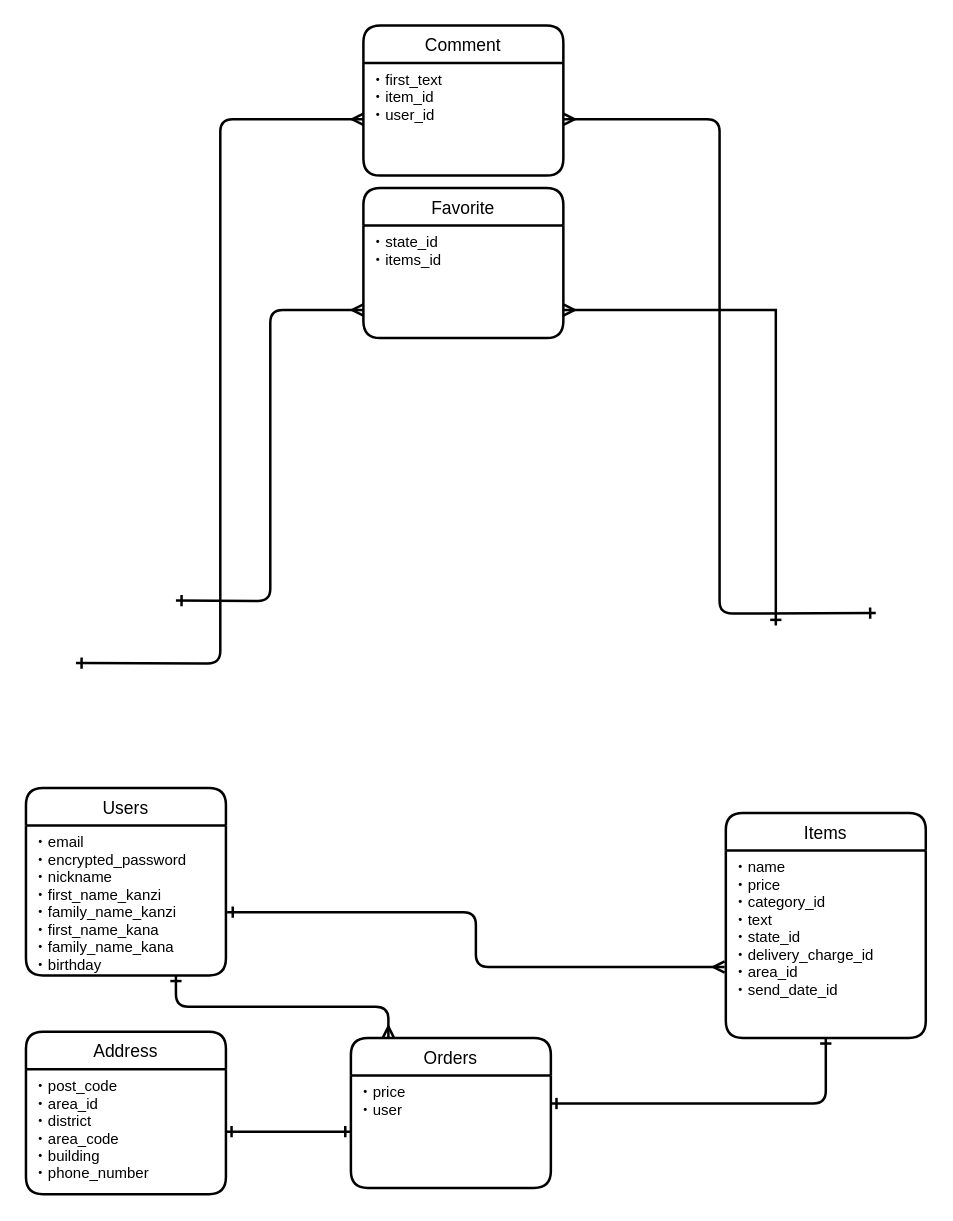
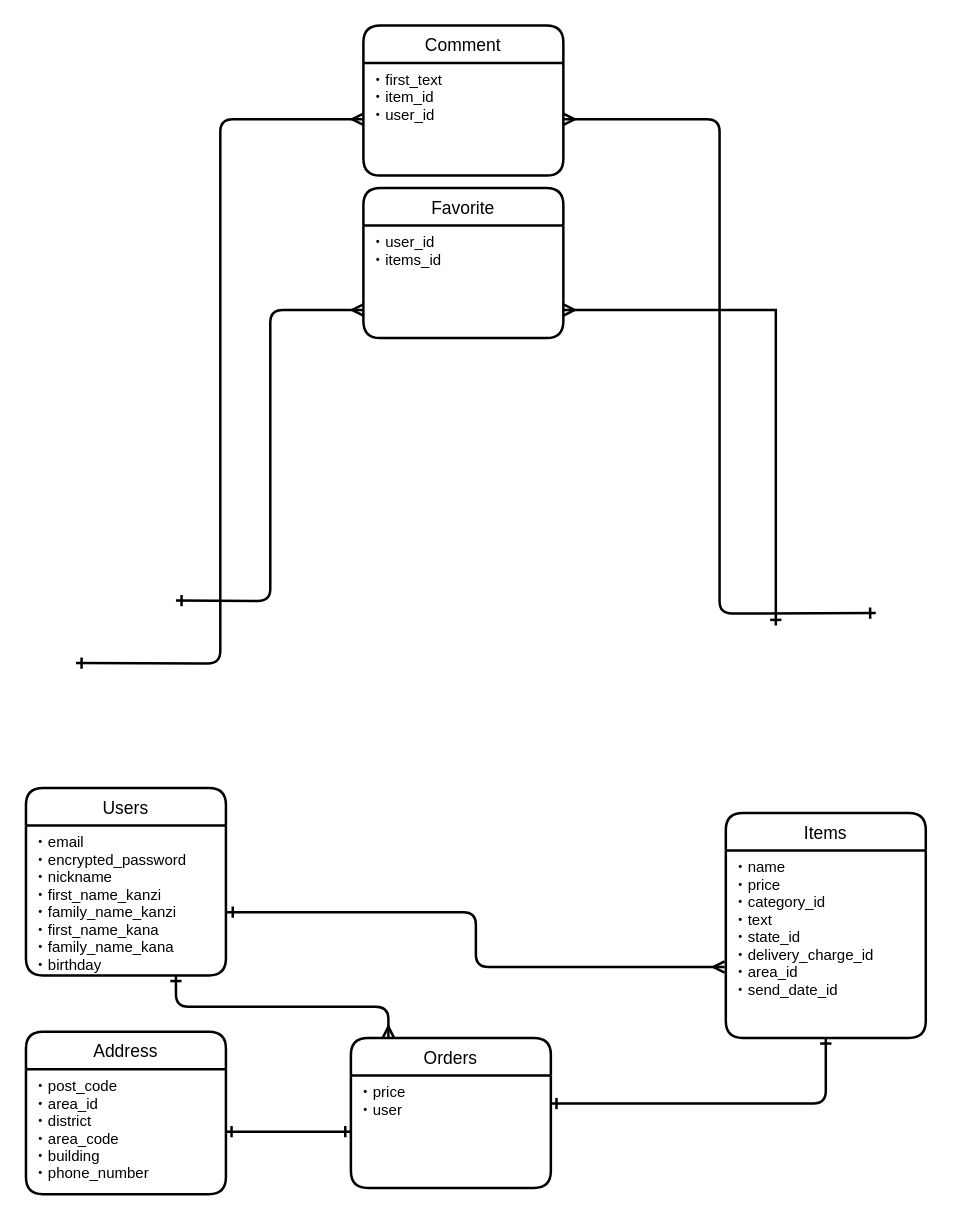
node "・state_id ・items_id": label "・state_id ・items_id" -> "・user_id ・items_id"
